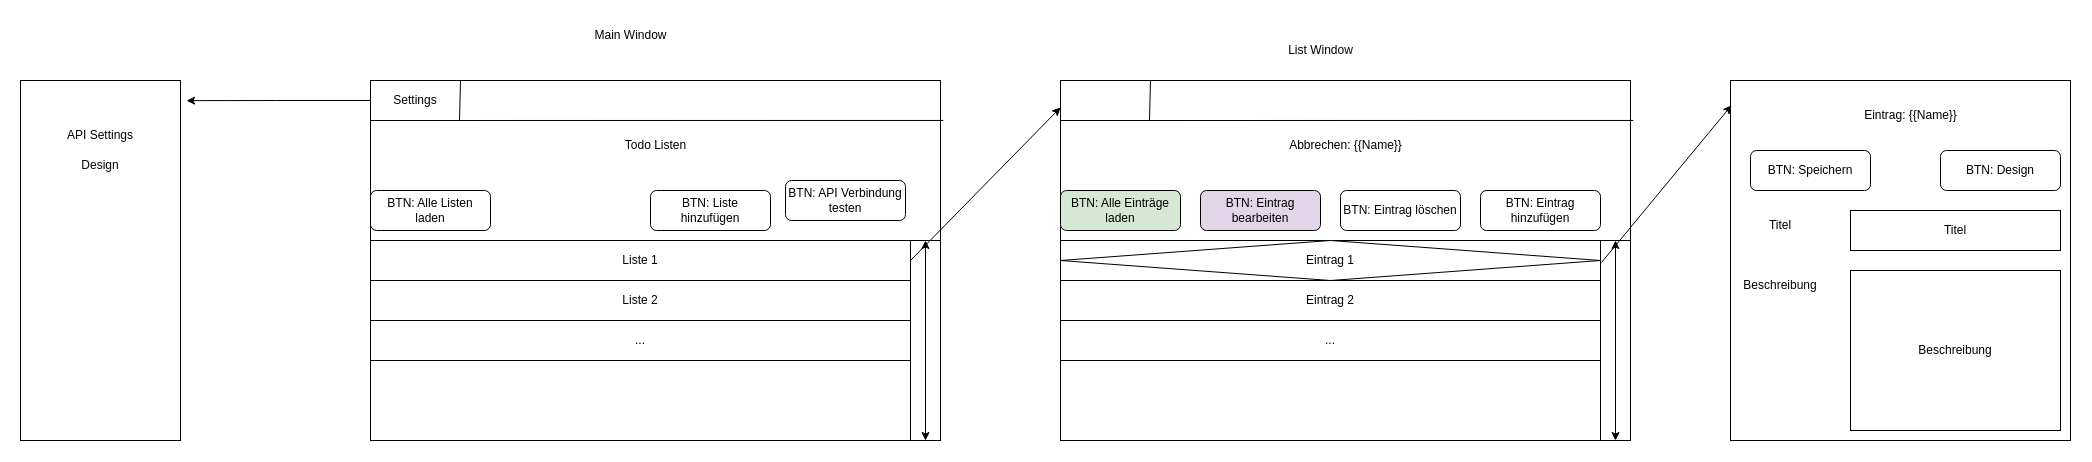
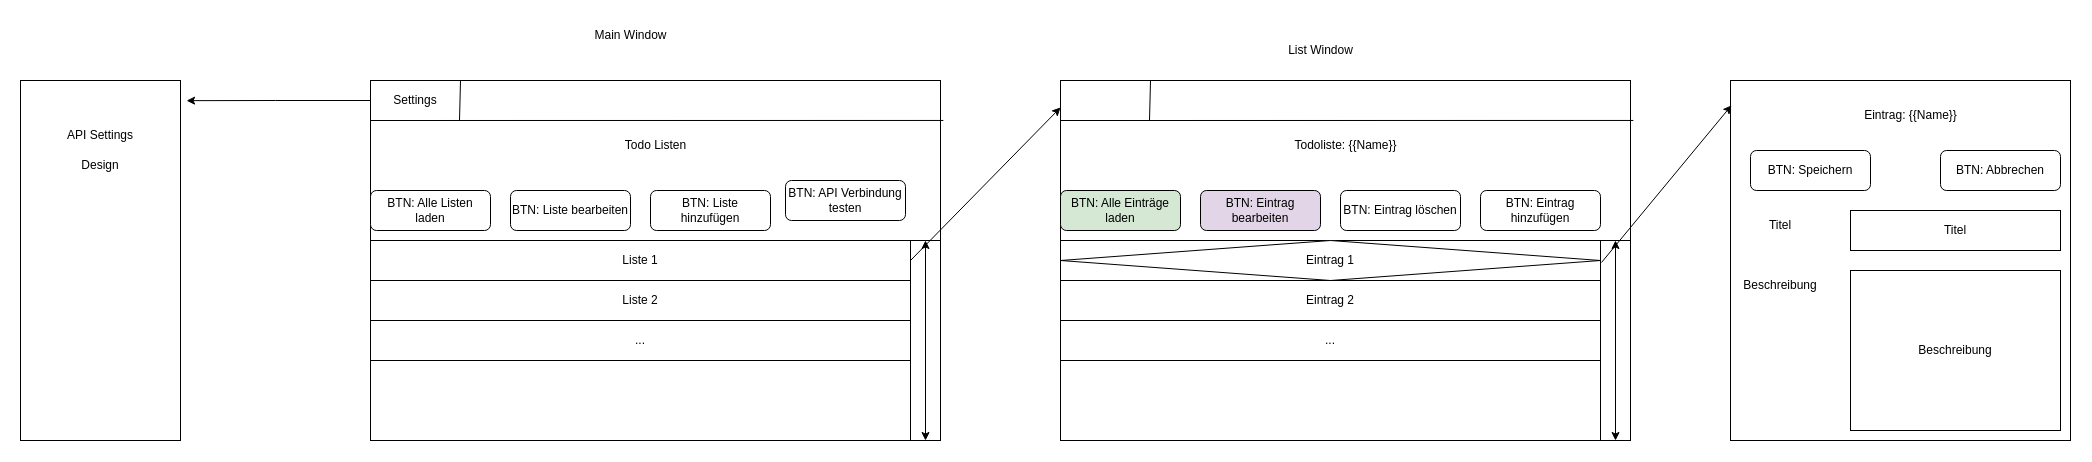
node "Abbrechen: {{Name}}": label "Abbrechen: {{Name}}" -> "Todoliste: {{Name}}"
node "BTN: Design": label "BTN: Design" -> "BTN: Abbrechen"
node "BTN: Liste bearbeiten": added
